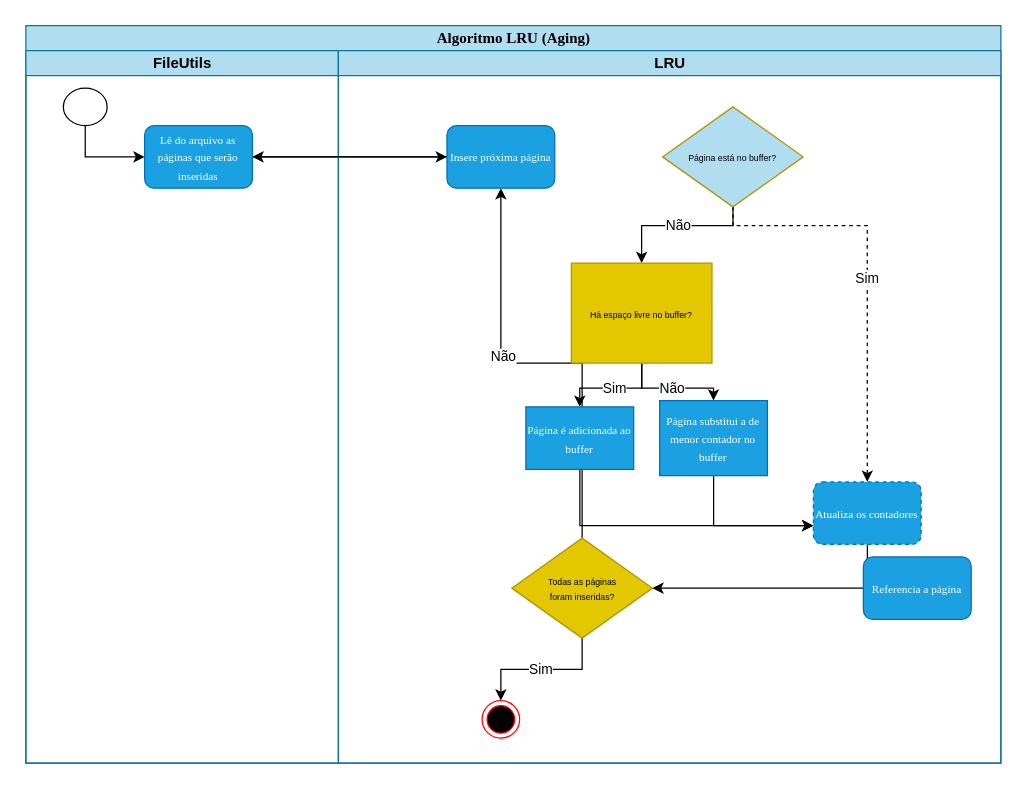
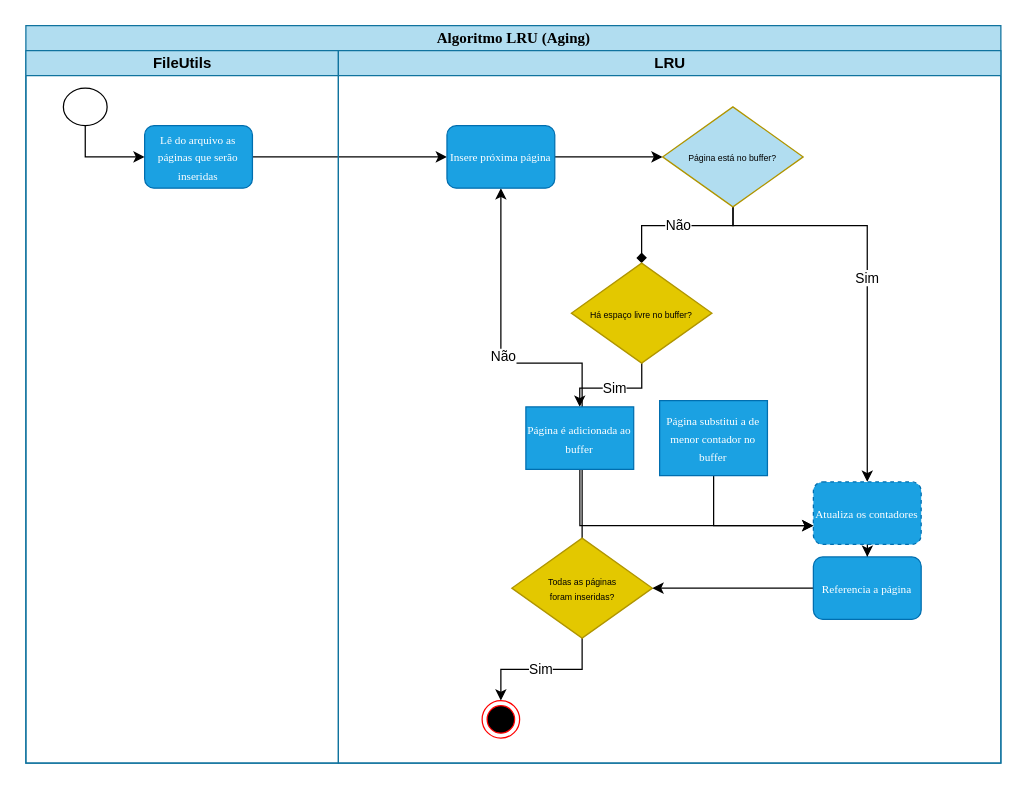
edge "Insere próxima página" -> "Lê do arquivo as páginas que serão inseridas": now "Insere próxima página" -> "Página está no buffer?"
edge "Página está no buffer?" -> "Há espaço livre no buffer?": arrowhead classic -> diamond
node "Há espaço livre no buffer?": shape rectangle -> diamond
edge "Página está no buffer?" -> "Atualiza os contadores": style dashed -> solid
edge "Há espaço livre no buffer?" -> "Página substitui a de menor contador no buffer": removed, label "Não"
node "Referencia a página": moved (917, 588) -> (867, 588)
